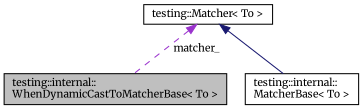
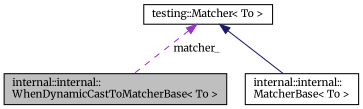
node "testing::internal:: WhenDynamicCastToMatcherBase< To >": label "testing::internal:: WhenDynamicCastToMatcherBase< To >" -> "internal::internal:: WhenDynamicCastToMatcherBase< To >"
node "testing::internal:: MatcherBase< To >": label "testing::internal:: MatcherBase< To >" -> "internal::internal:: MatcherBase< To >"
